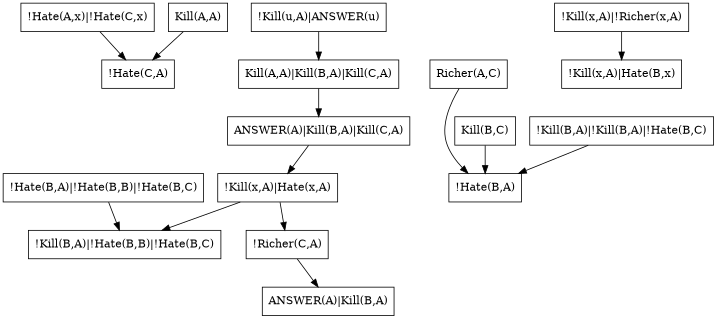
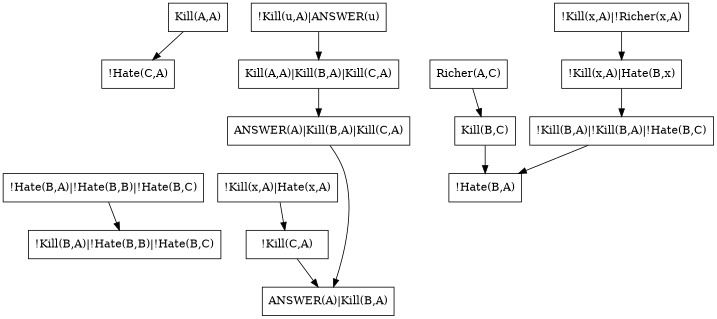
node "!Hate(A,x)|!Hate(C,x)": removed
edge "!Kill(x,A)|Hate(B,x)" -> "!Kill(B,A)|!Kill(B,A)|!Hate(B,C)": added
edge "Richer(A,C)" -> "!Hate(B,A)": now "Richer(A,C)" -> "Kill(B,C)"
edge "ANSWER(A)|Kill(B,A)|Kill(C,A)" -> "!Kill(x,A)|Hate(x,A)": now "ANSWER(A)|Kill(B,A)|Kill(C,A)" -> "ANSWER(A)|Kill(B,A)"
edge "!Kill(x,A)|Hate(x,A)" -> "!Kill(B,A)|!Hate(B,B)|!Hate(B,C)": removed
node "!Richer(C,A)": label "!Richer(C,A)" -> "!Kill(C,A)"
